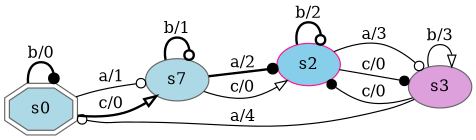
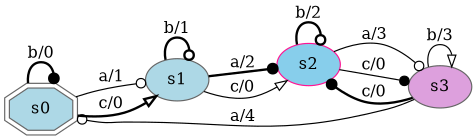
node "s7": label "s7" -> "s1"
edge "s3" -> "s2": style solid -> bold
